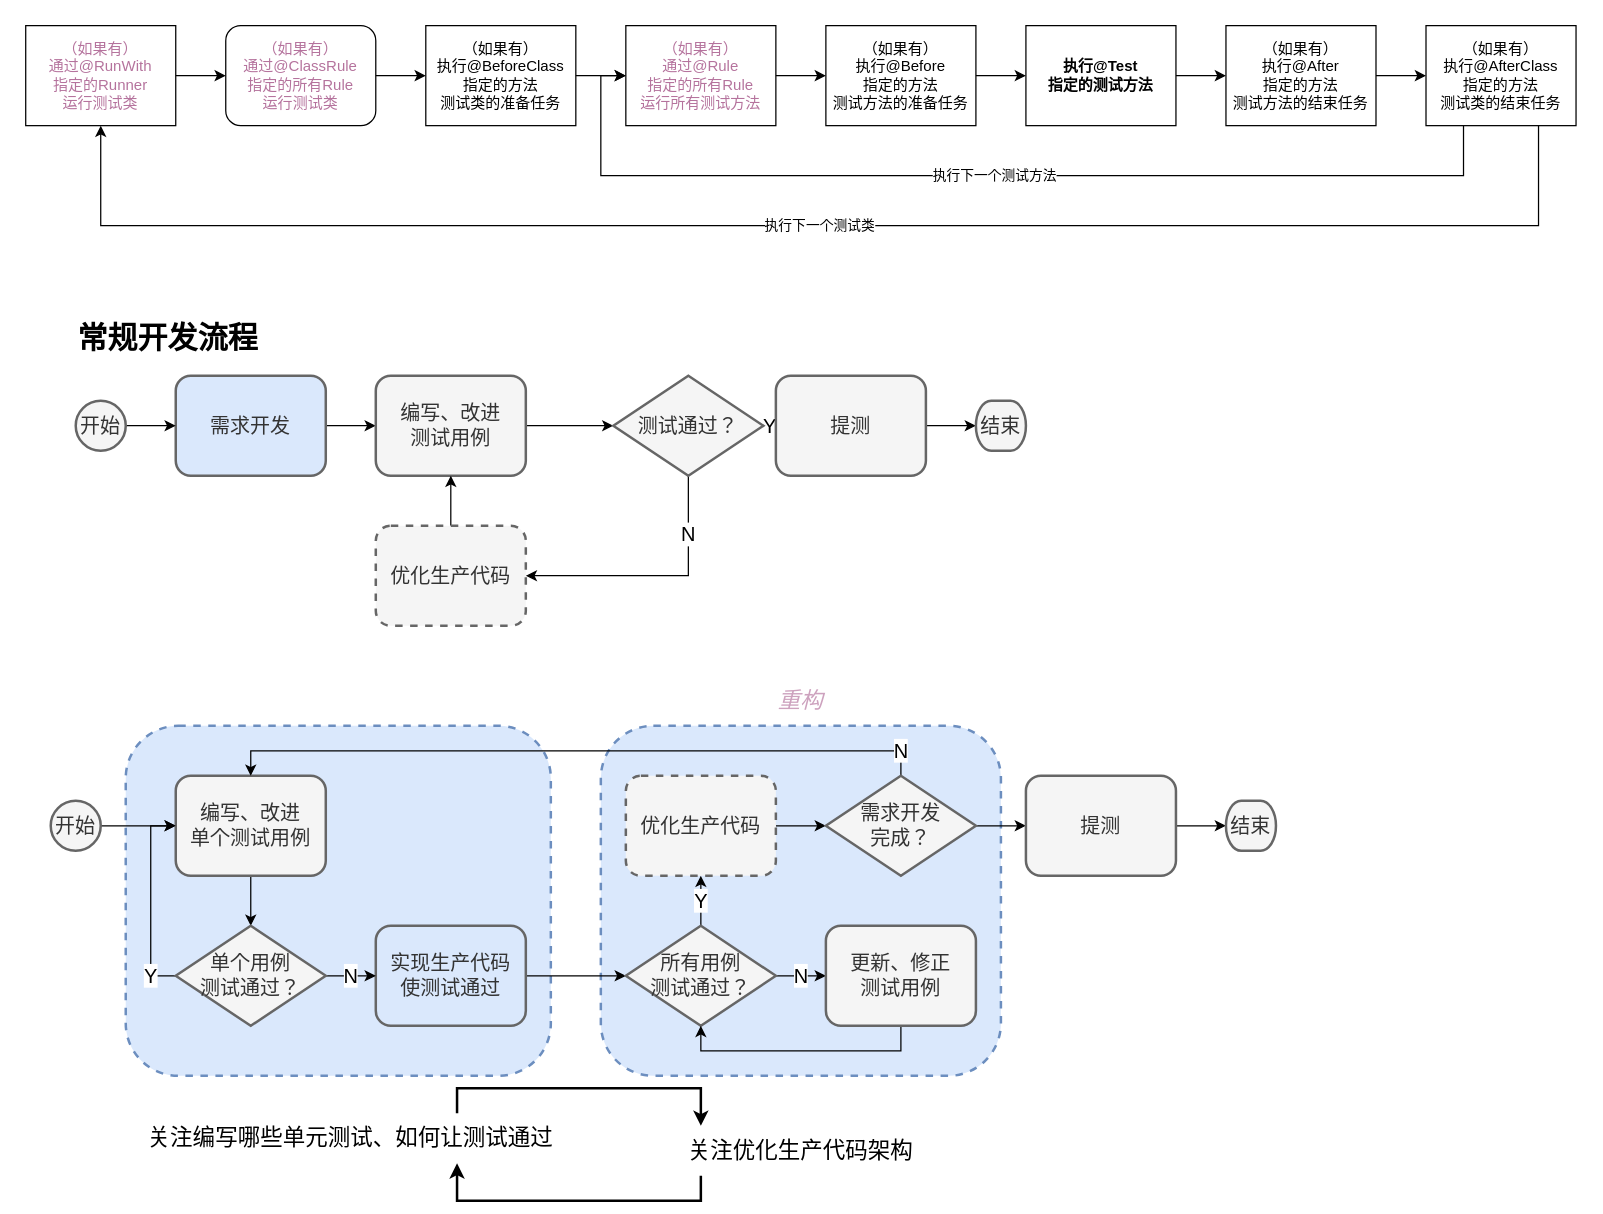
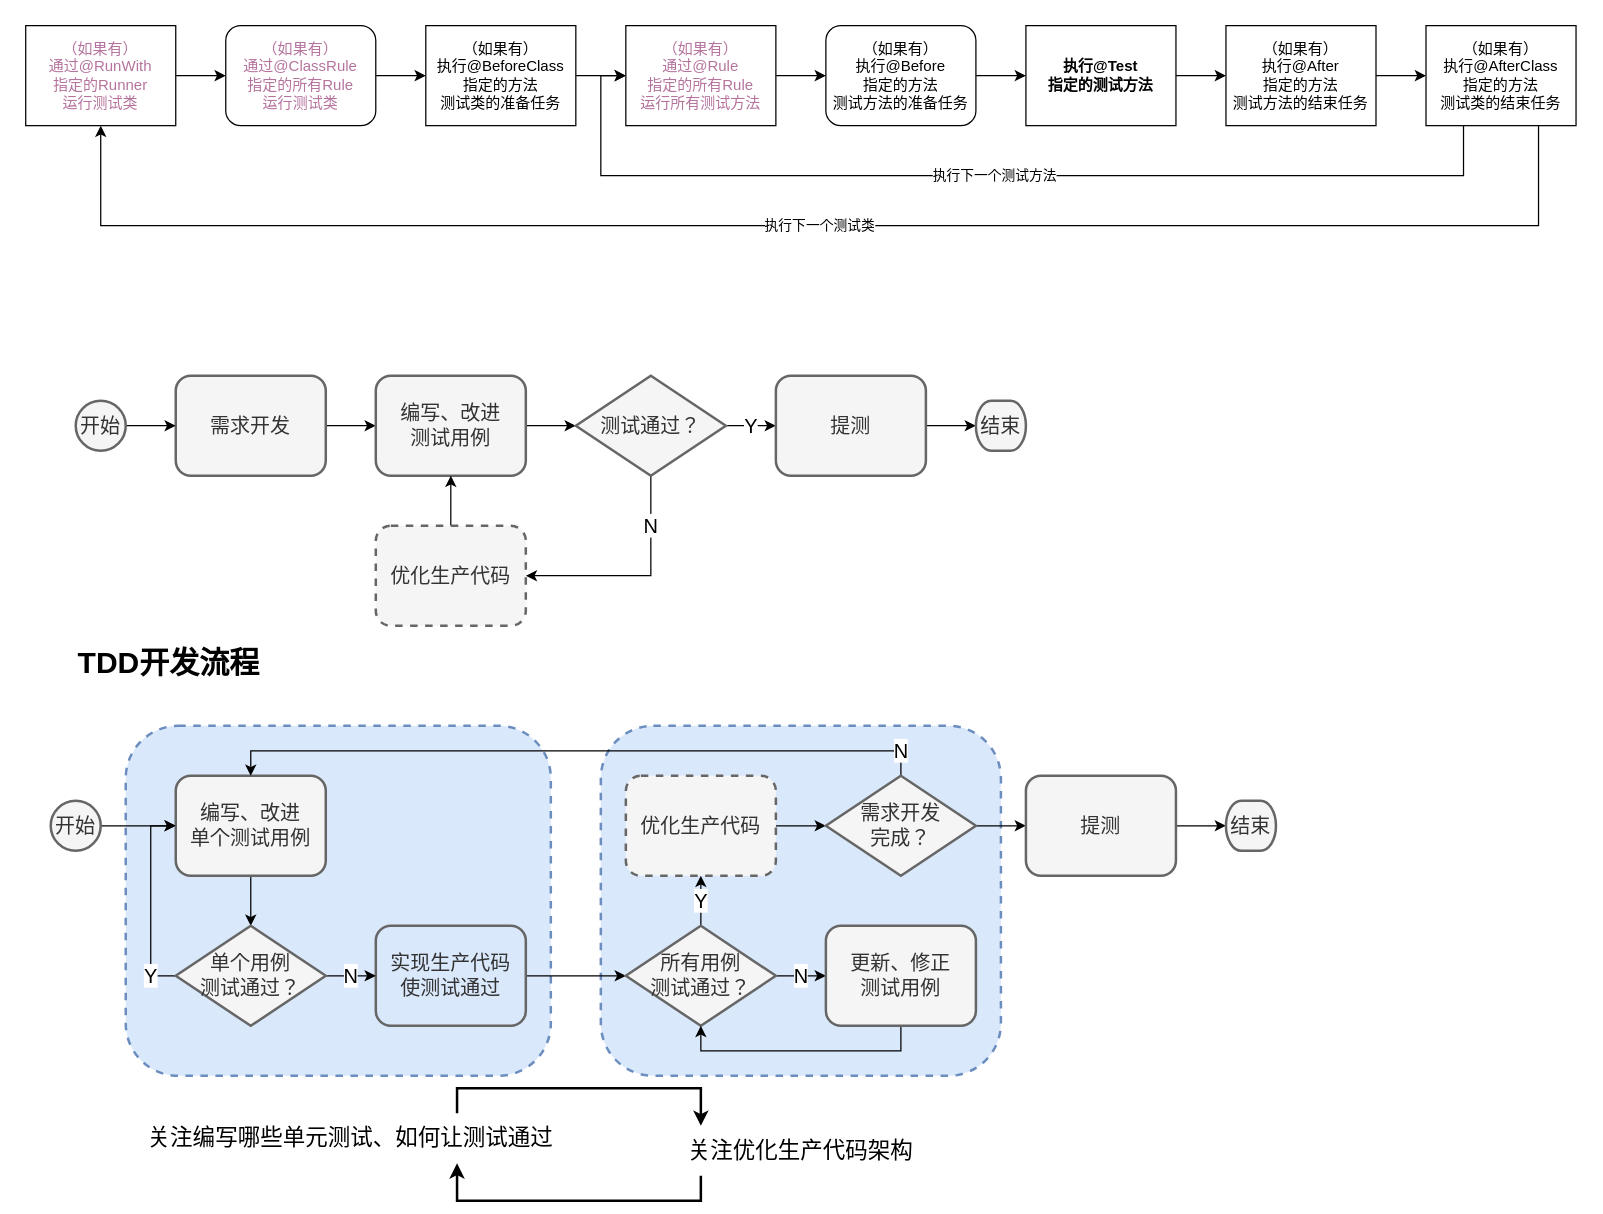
node "（如果有） 执行@Before 指定的方法 测试方法的准备任务": shape rectangle -> rounded rectangle
node "常规开发流程": removed
node "需求开发": fillcolor #dae8fc -> #f5f5f5
node "测试通过？": moved (688, 426) -> (651, 426)
node "TDD开发流程": added
node "重构": removed
